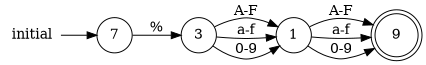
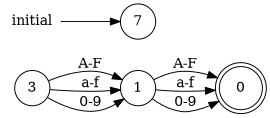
edge "7" -> "3": removed, label "%"
node "9": label "9" -> "0"
